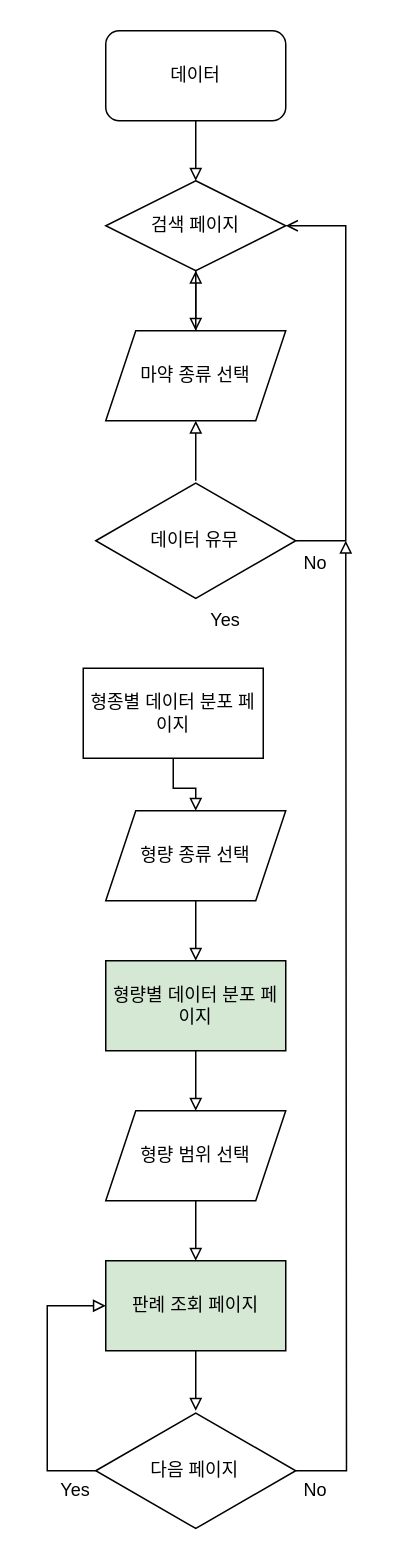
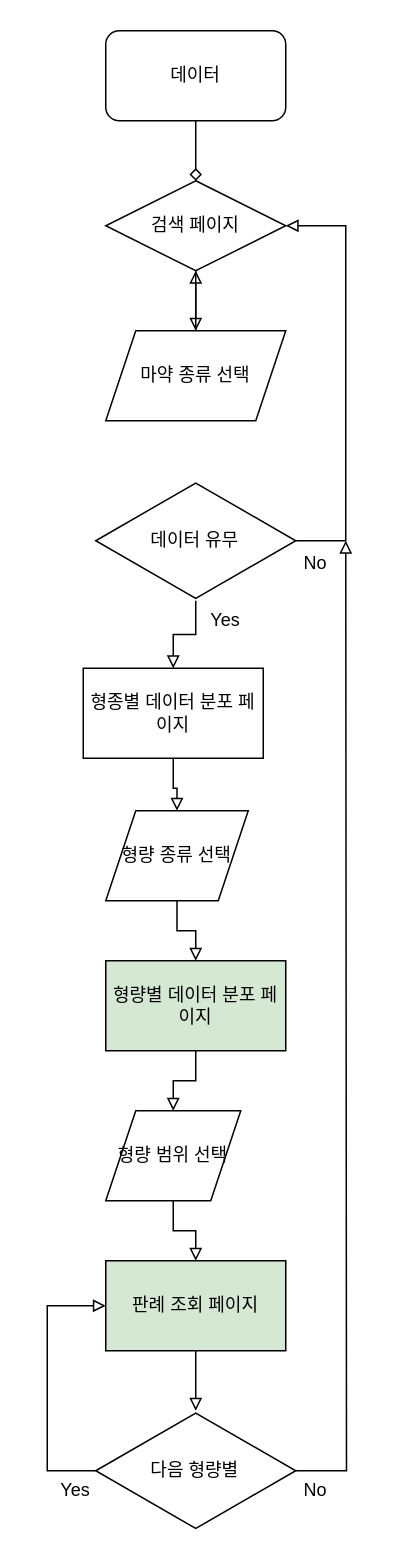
edge "데이터" -> "검색 페이지": arrowhead block -> diamond
edge "데이터 유무" -> "검색 페이지": arrowhead open -> block
edge "데이터 유무" -> "마약 종류 선택": now "데이터 유무" -> "형종별 데이터 분포 페이지"
node "형량 종류 선택": size 180x90 -> 143x90
node "형량 범위 선택": size 180x90 -> 135x90
node "다음 페이지": label "다음 페이지" -> "다음 형량별"
